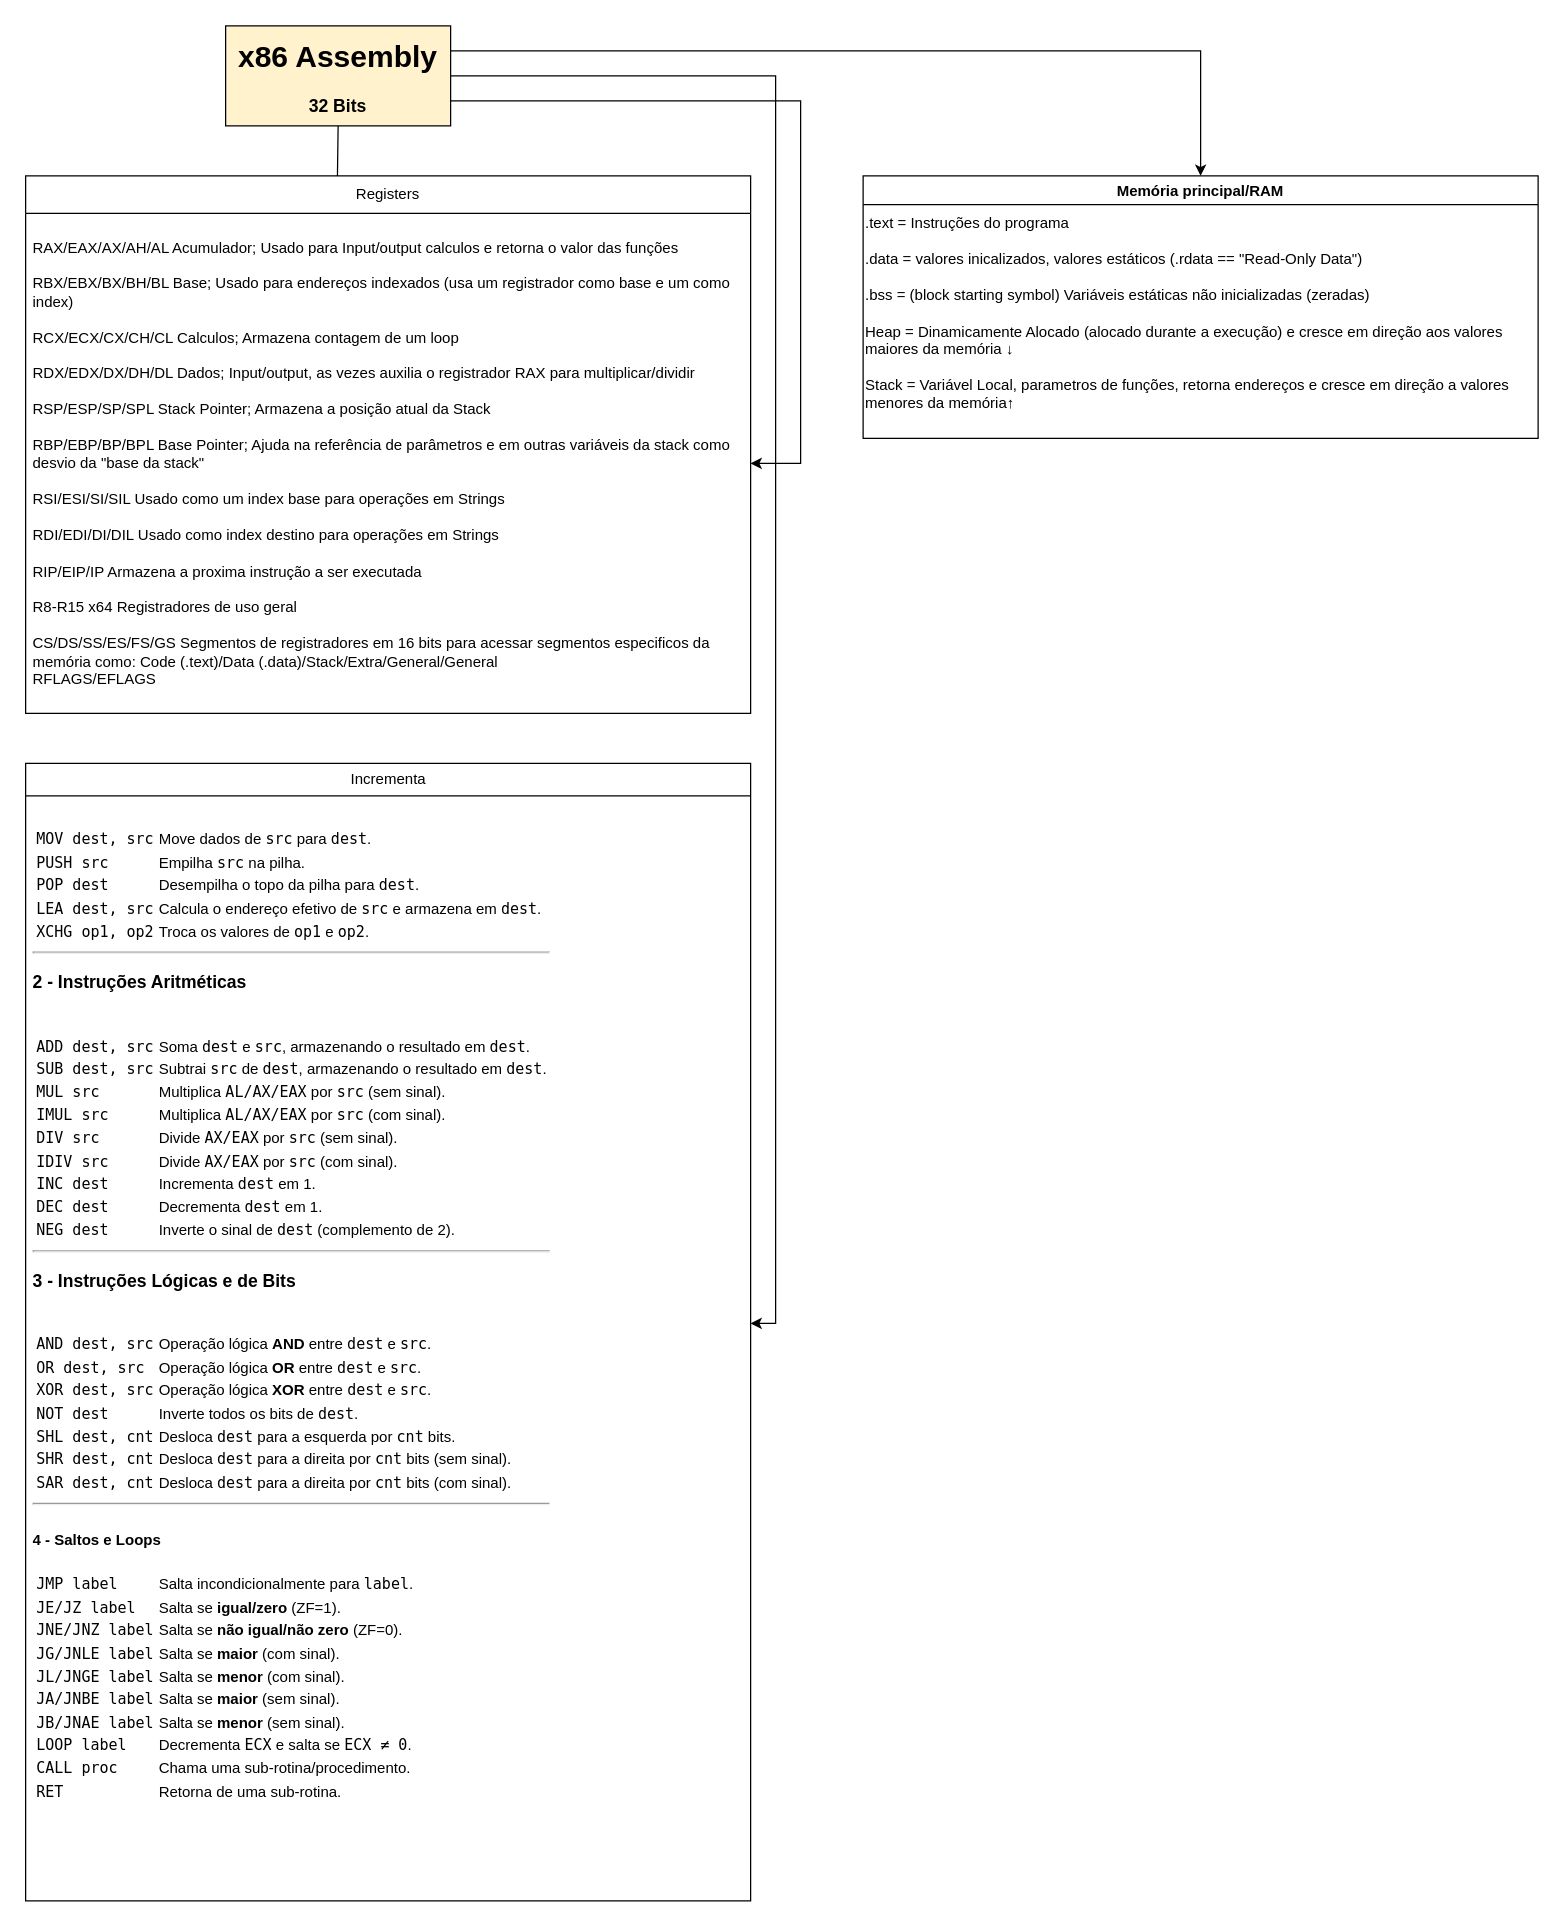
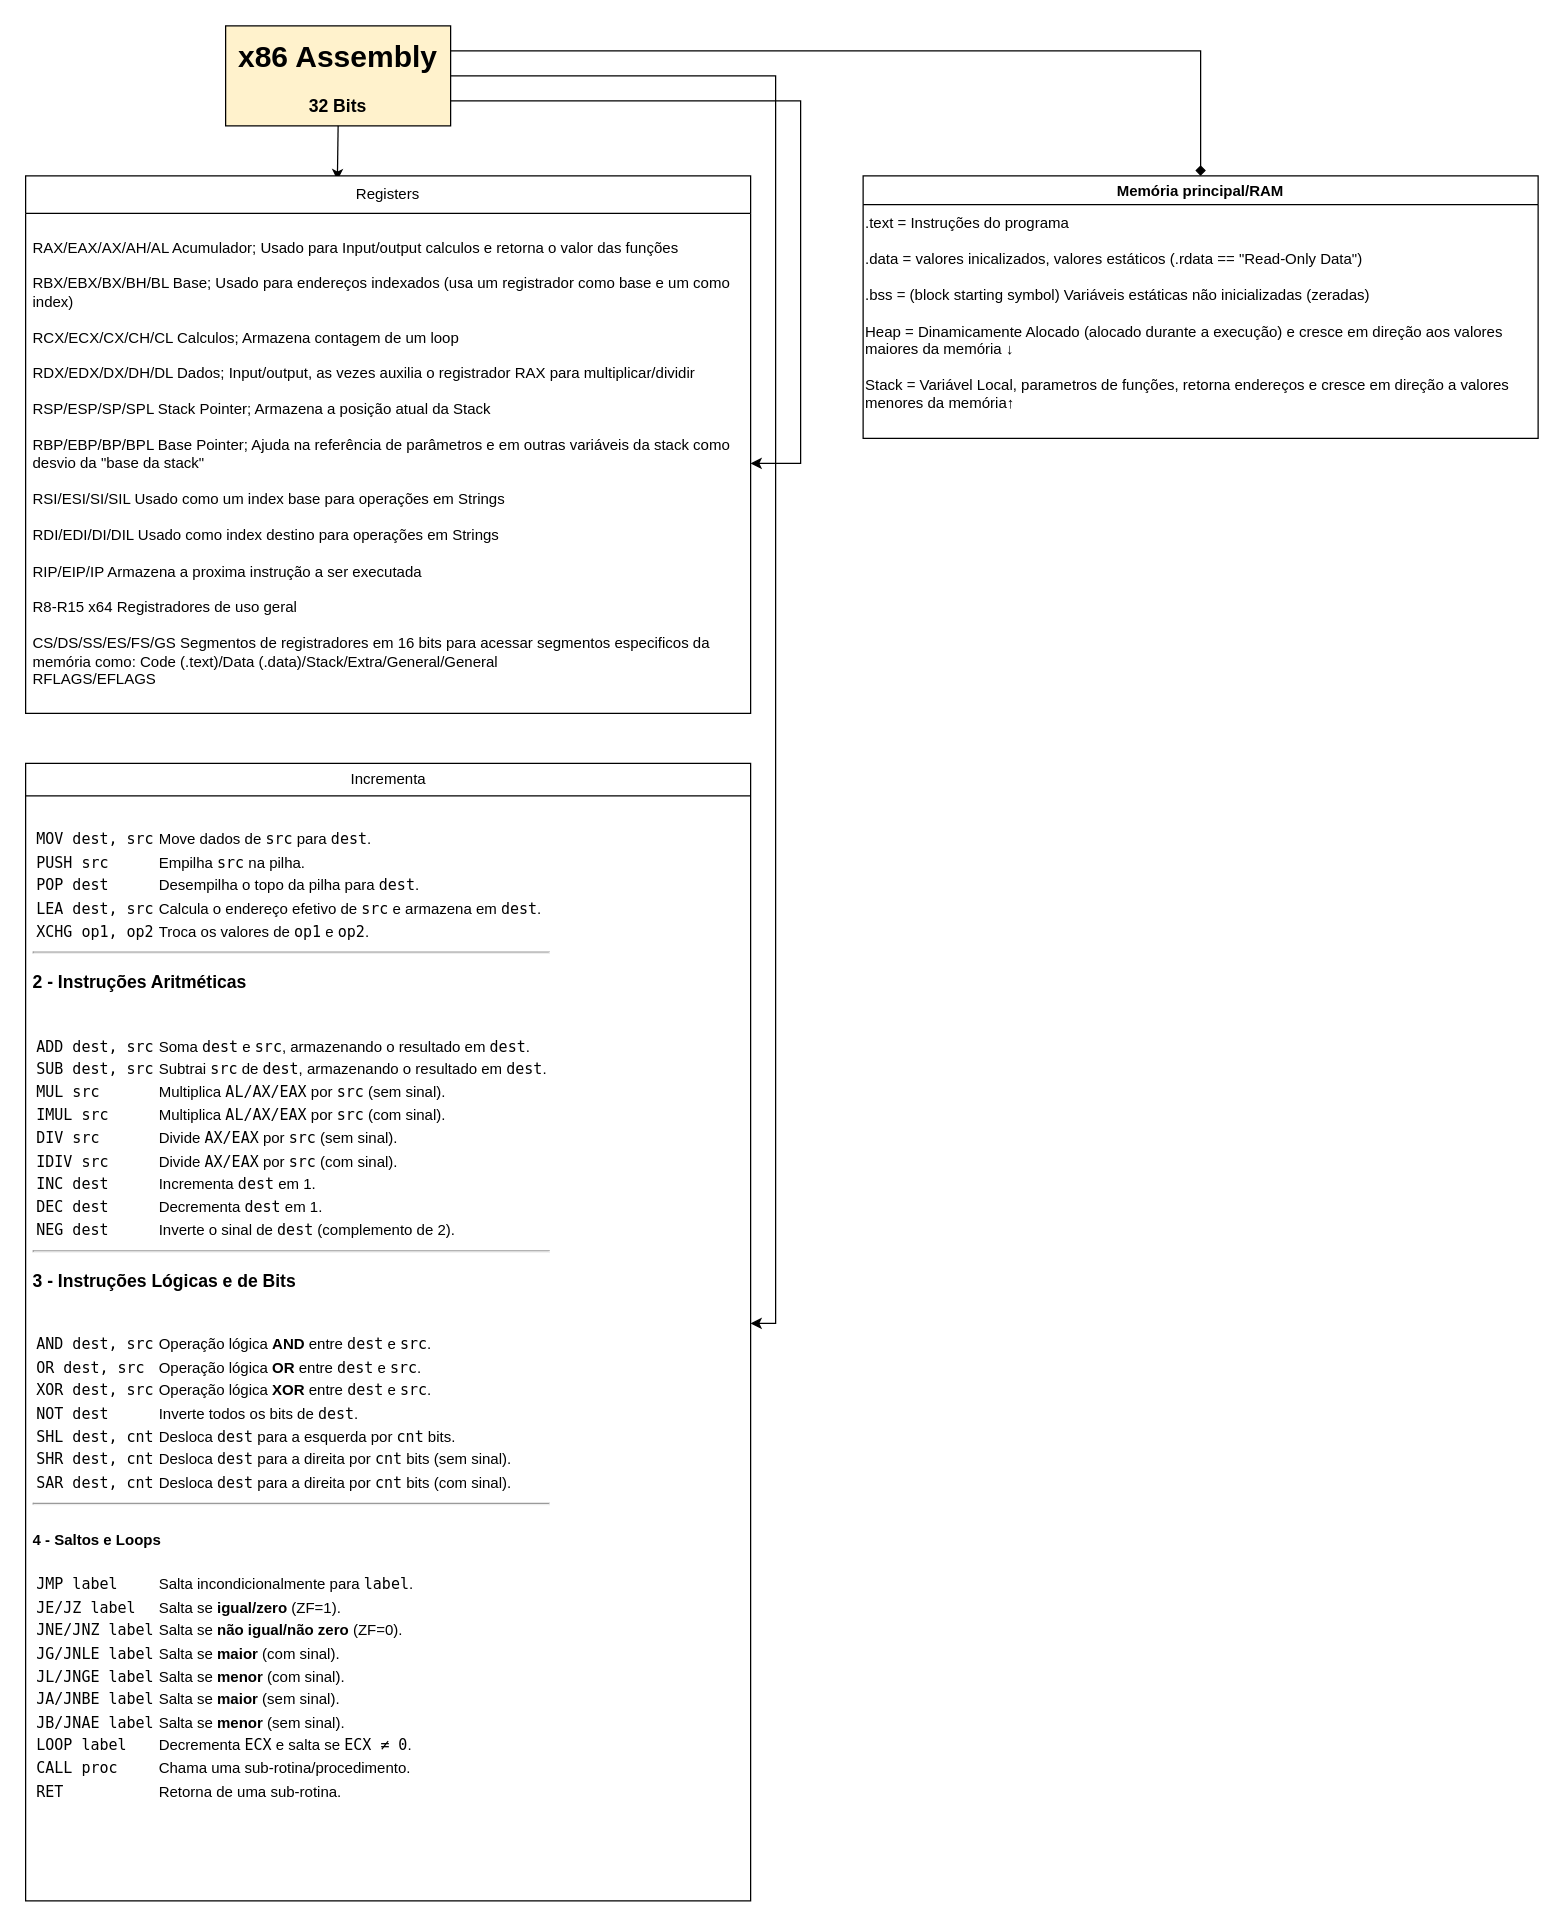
edge "x86 Assembly32 Bits" -> "Memória principal/RAM": arrowhead classic -> diamond
edge "x86 Assembly32 Bits" -- "Registers": arrowhead none -> classic
